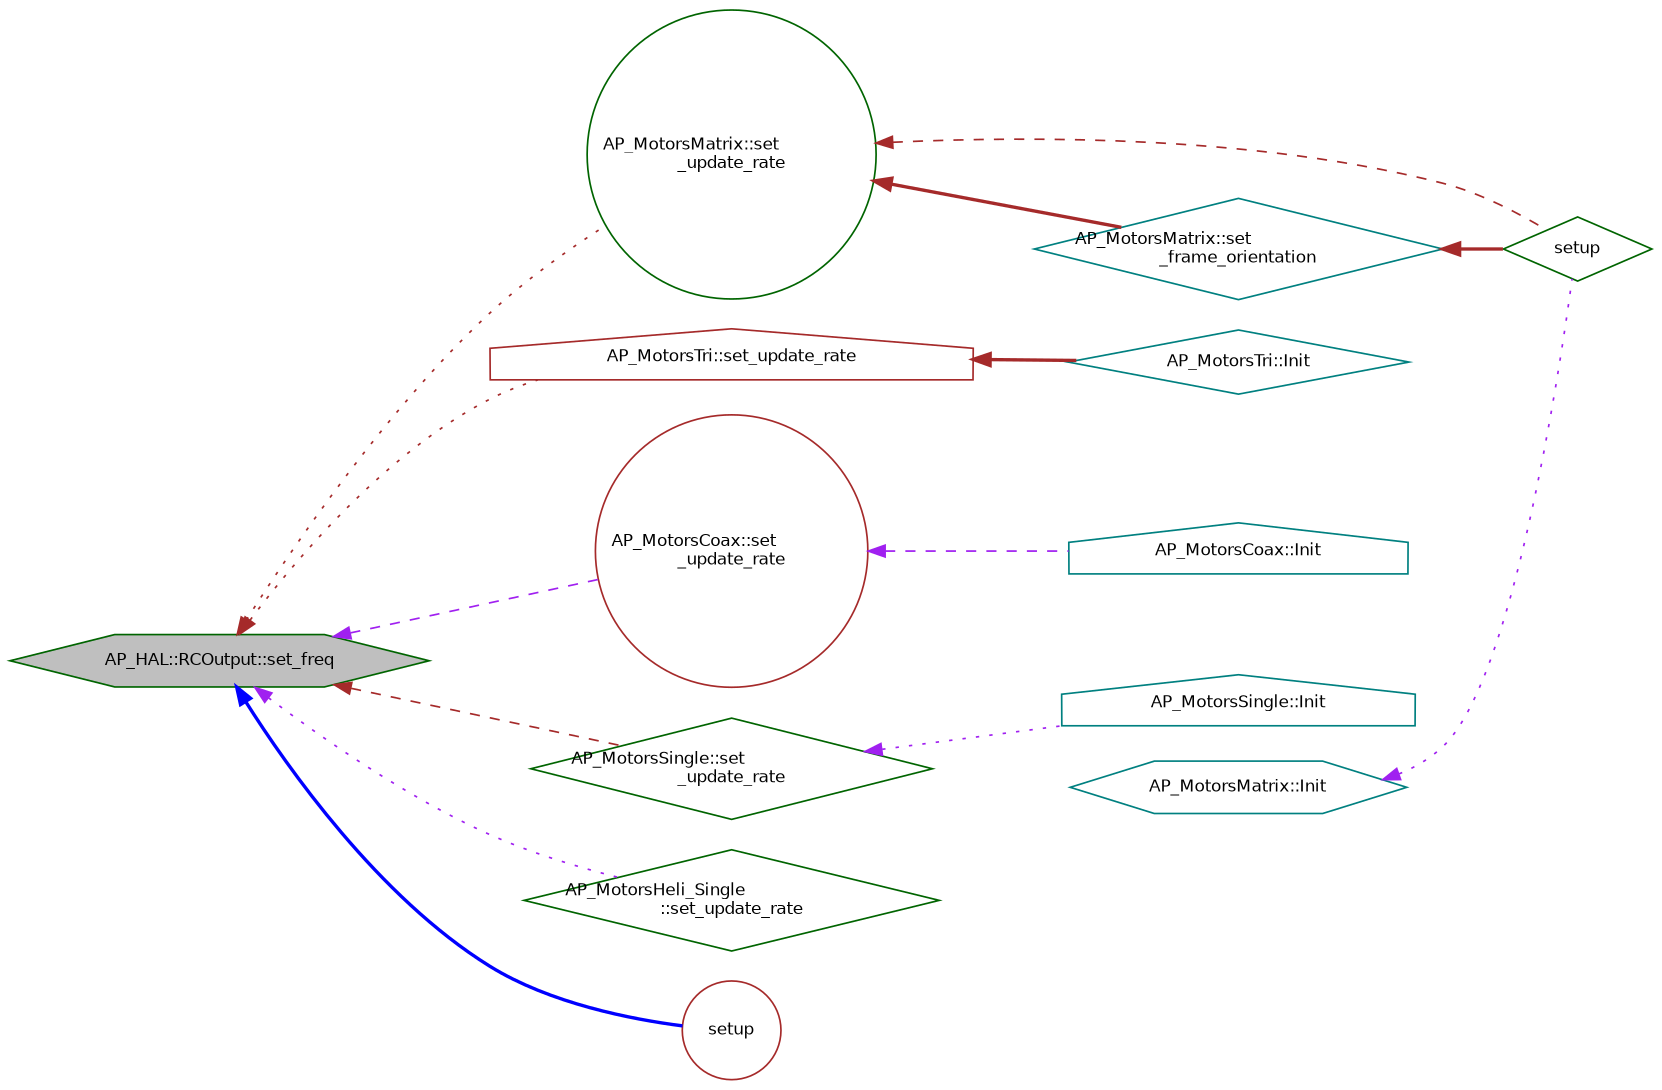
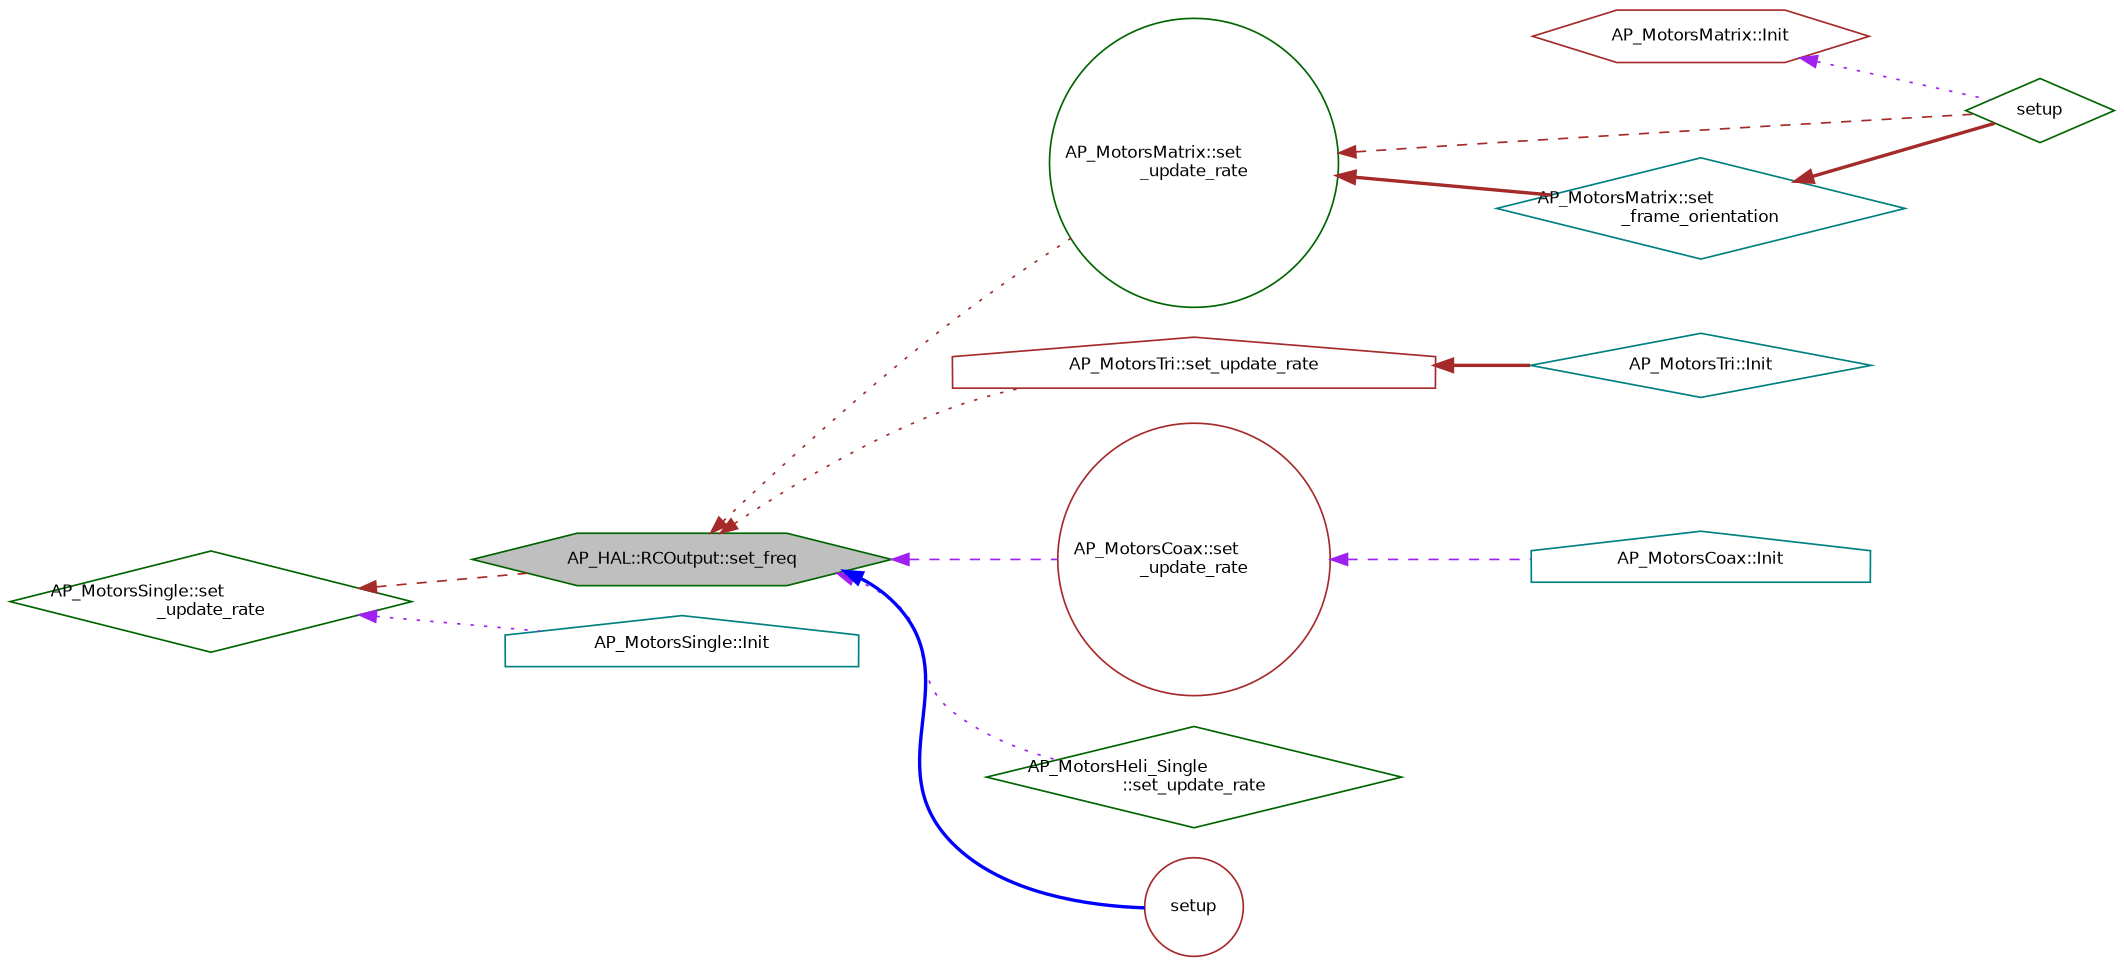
edge "AP_MotorsSingle::set _update_rate" -> "AP_HAL::RCOutput::set_freq": reversed
node "AP_MotorsMatrix::Init": color teal -> brown
